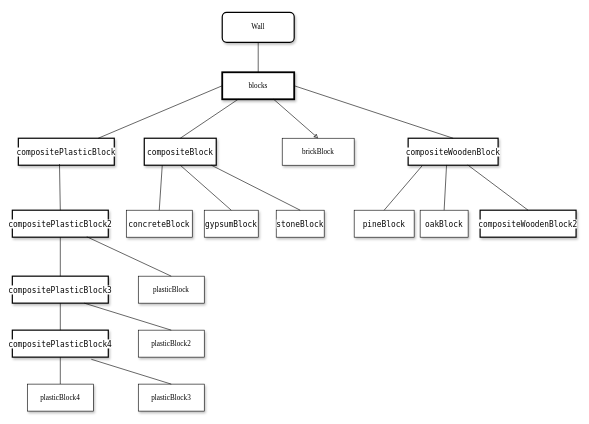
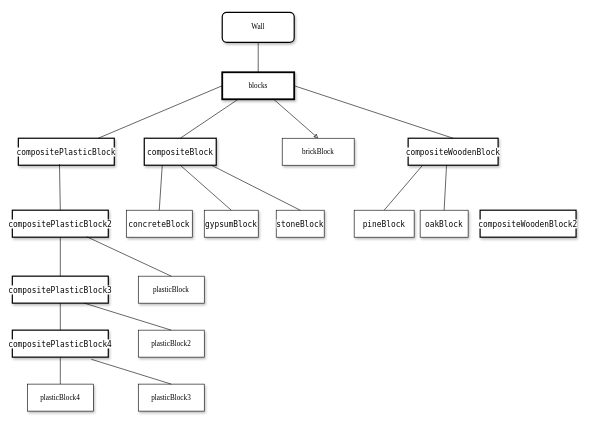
edge "compositeWoodenBlock" -- "compositeWoodenBlock2": removed
